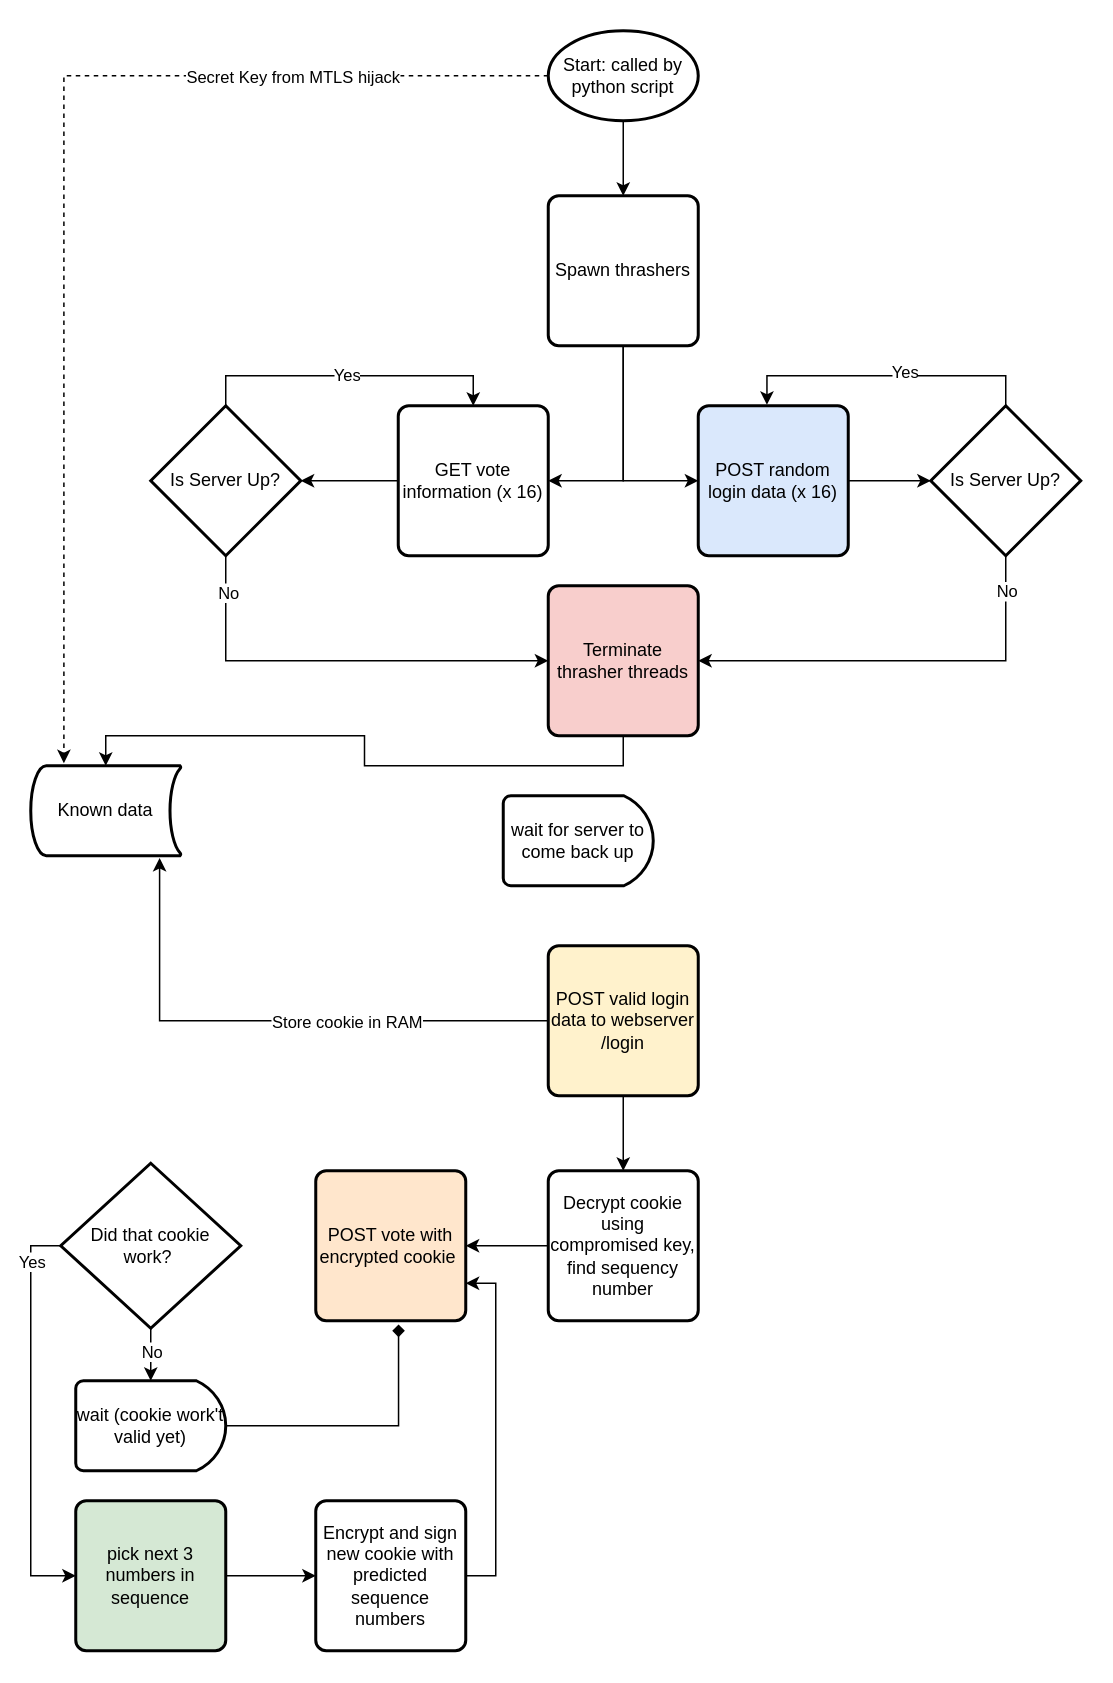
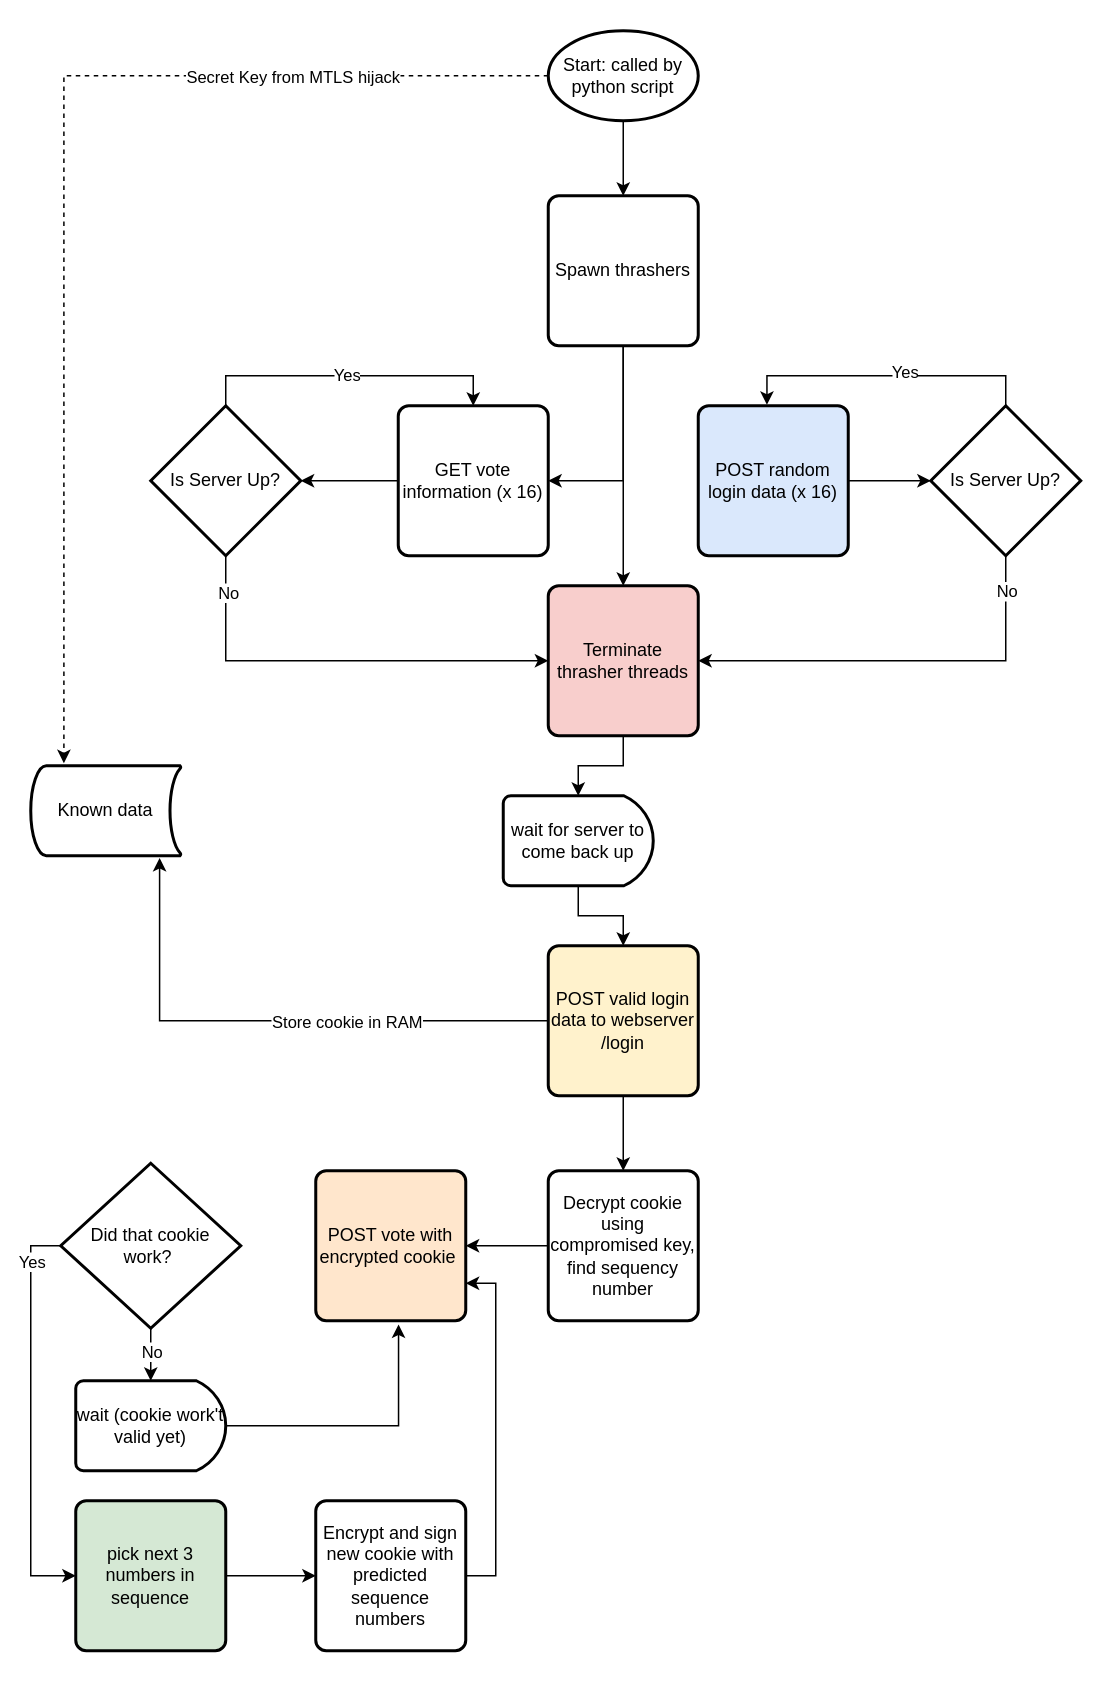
edge "Spawn thrashers" -> "POST random login data (x 16)": now "Spawn thrashers" -> "Terminate thrasher threads"
edge "Terminate thrasher threads" -> "Known data": now "Terminate thrasher threads" -> "wait for server to come back up"
edge "wait for server to come back up" -> "POST valid login data to webserver /login": added
edge "wait (cookie work't valid yet)" -> "POST vote with encrypted cookie": arrowhead diamond -> classic
